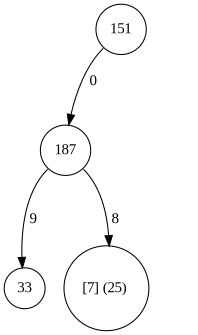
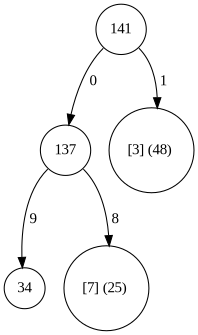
node "151": label "151" -> "141"
node "187": label "187" -> "137"
node "[3] (48)": added
node "33": label "33" -> "34"
